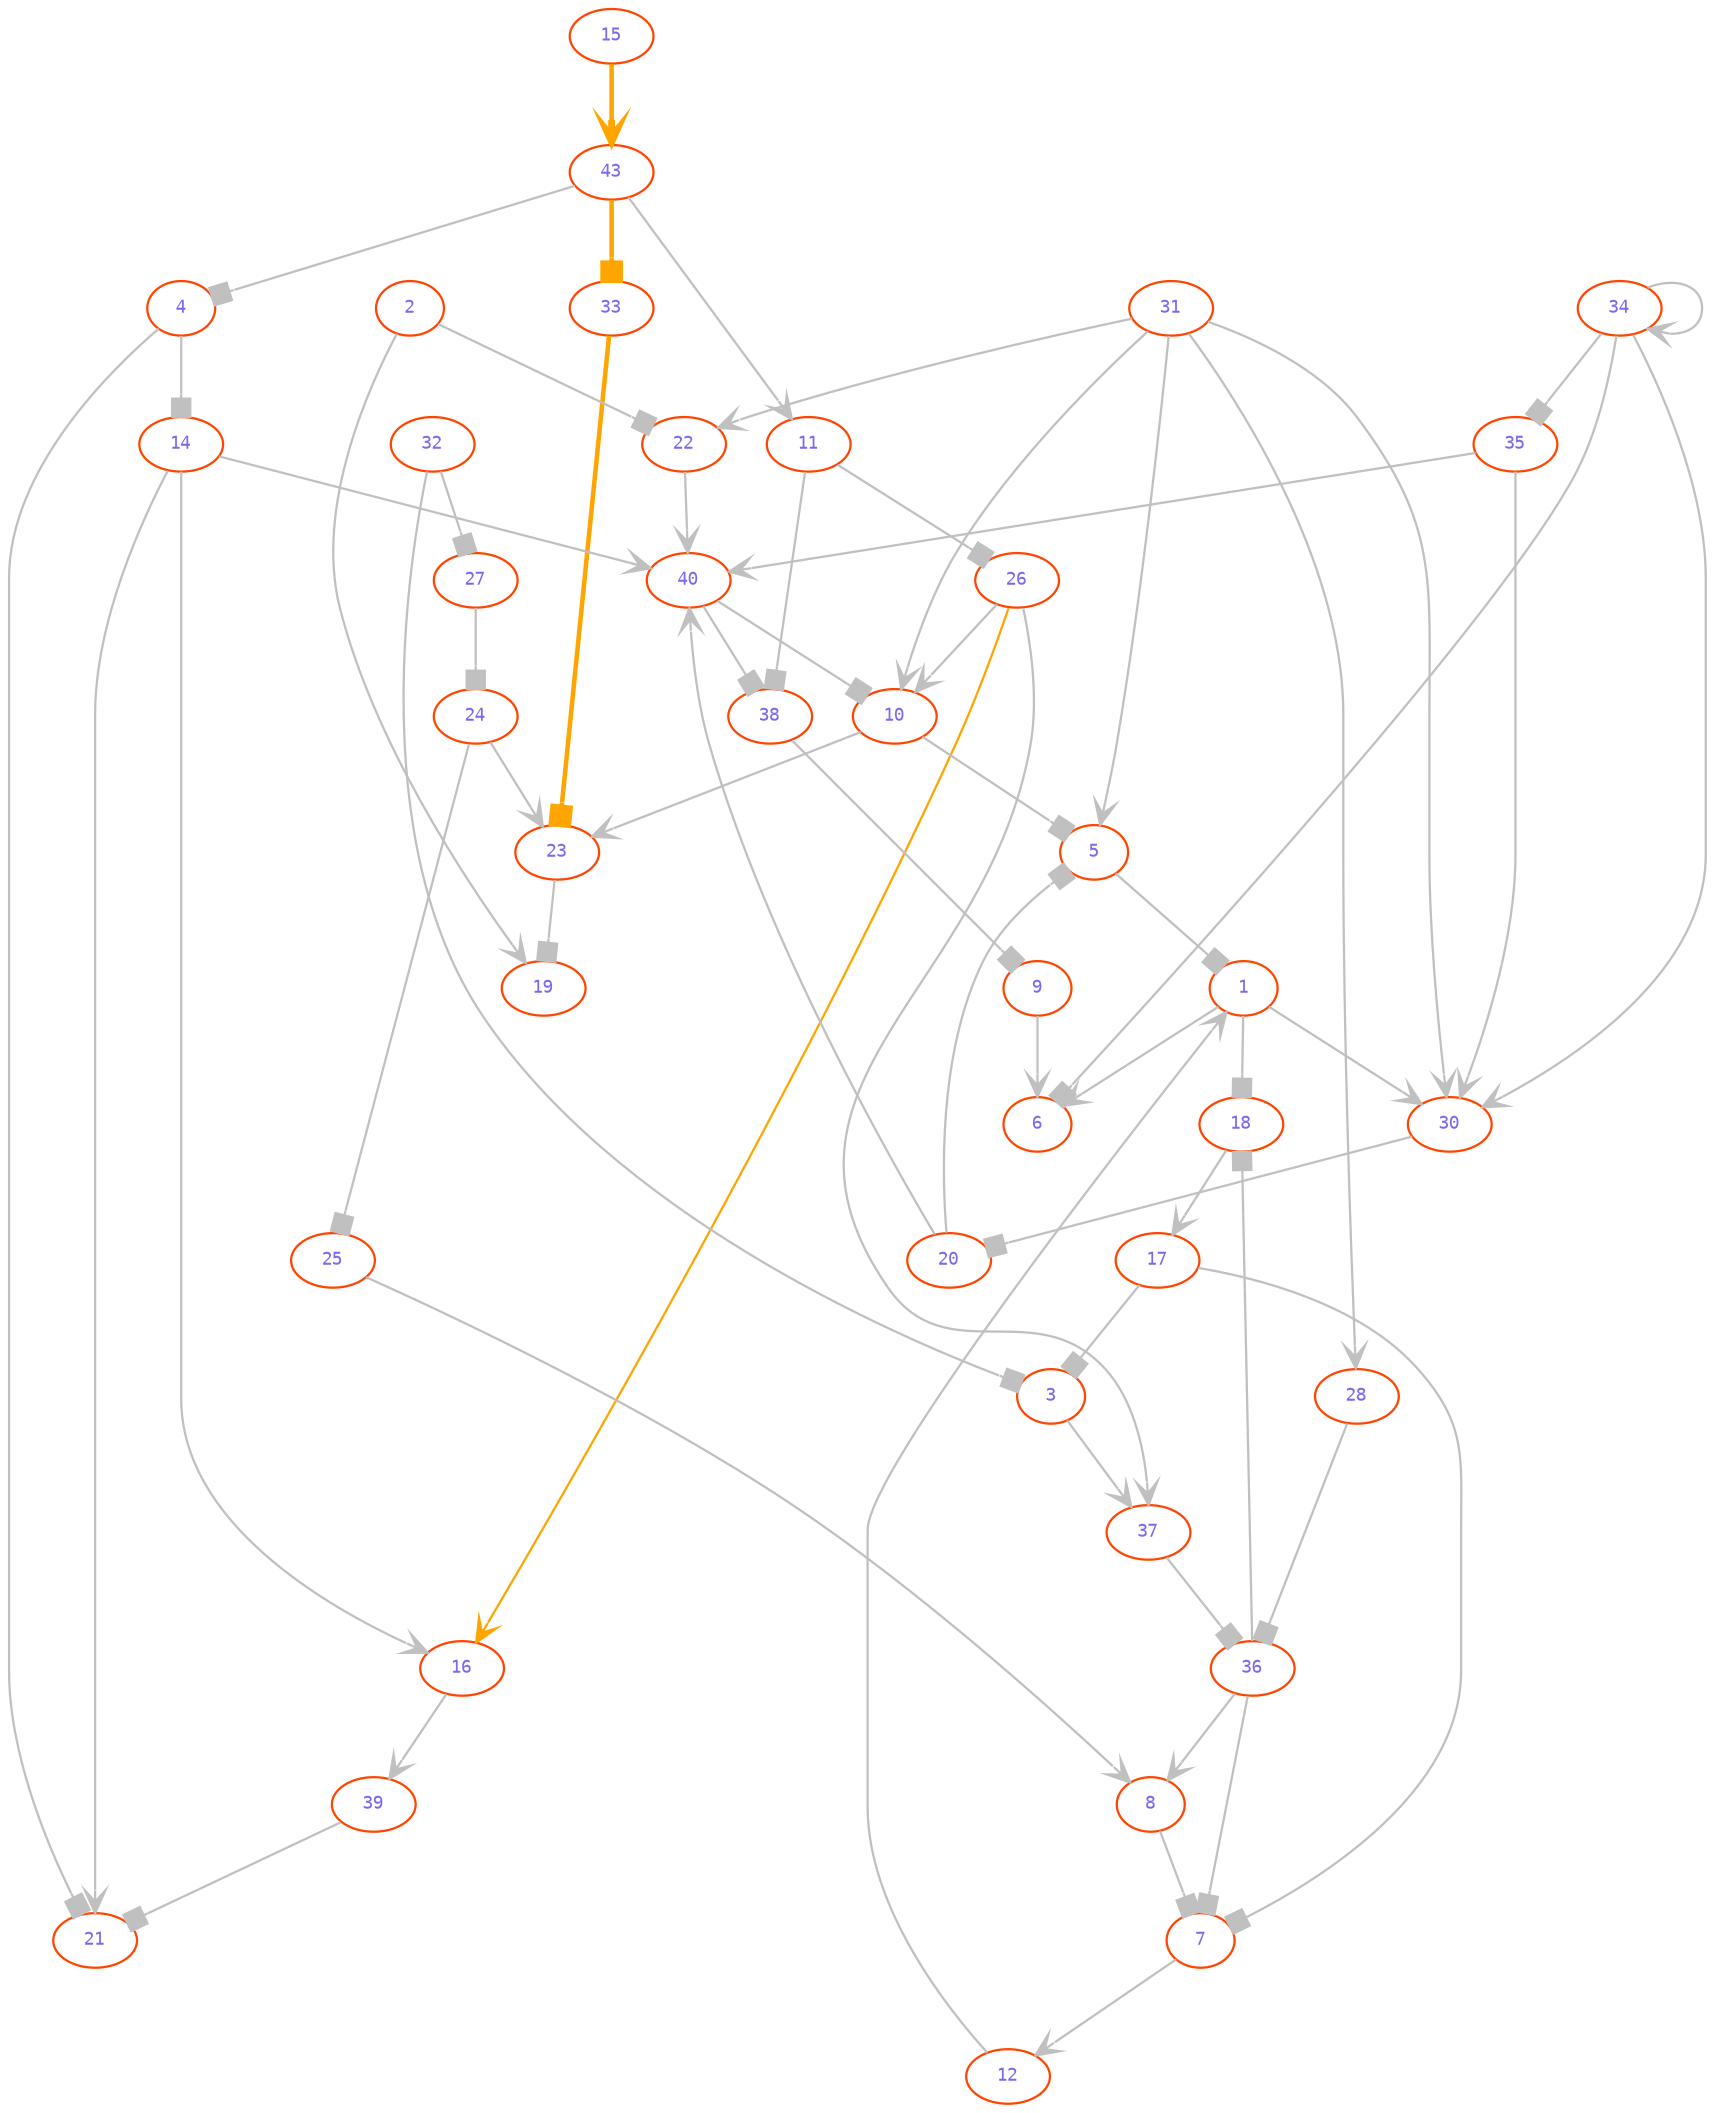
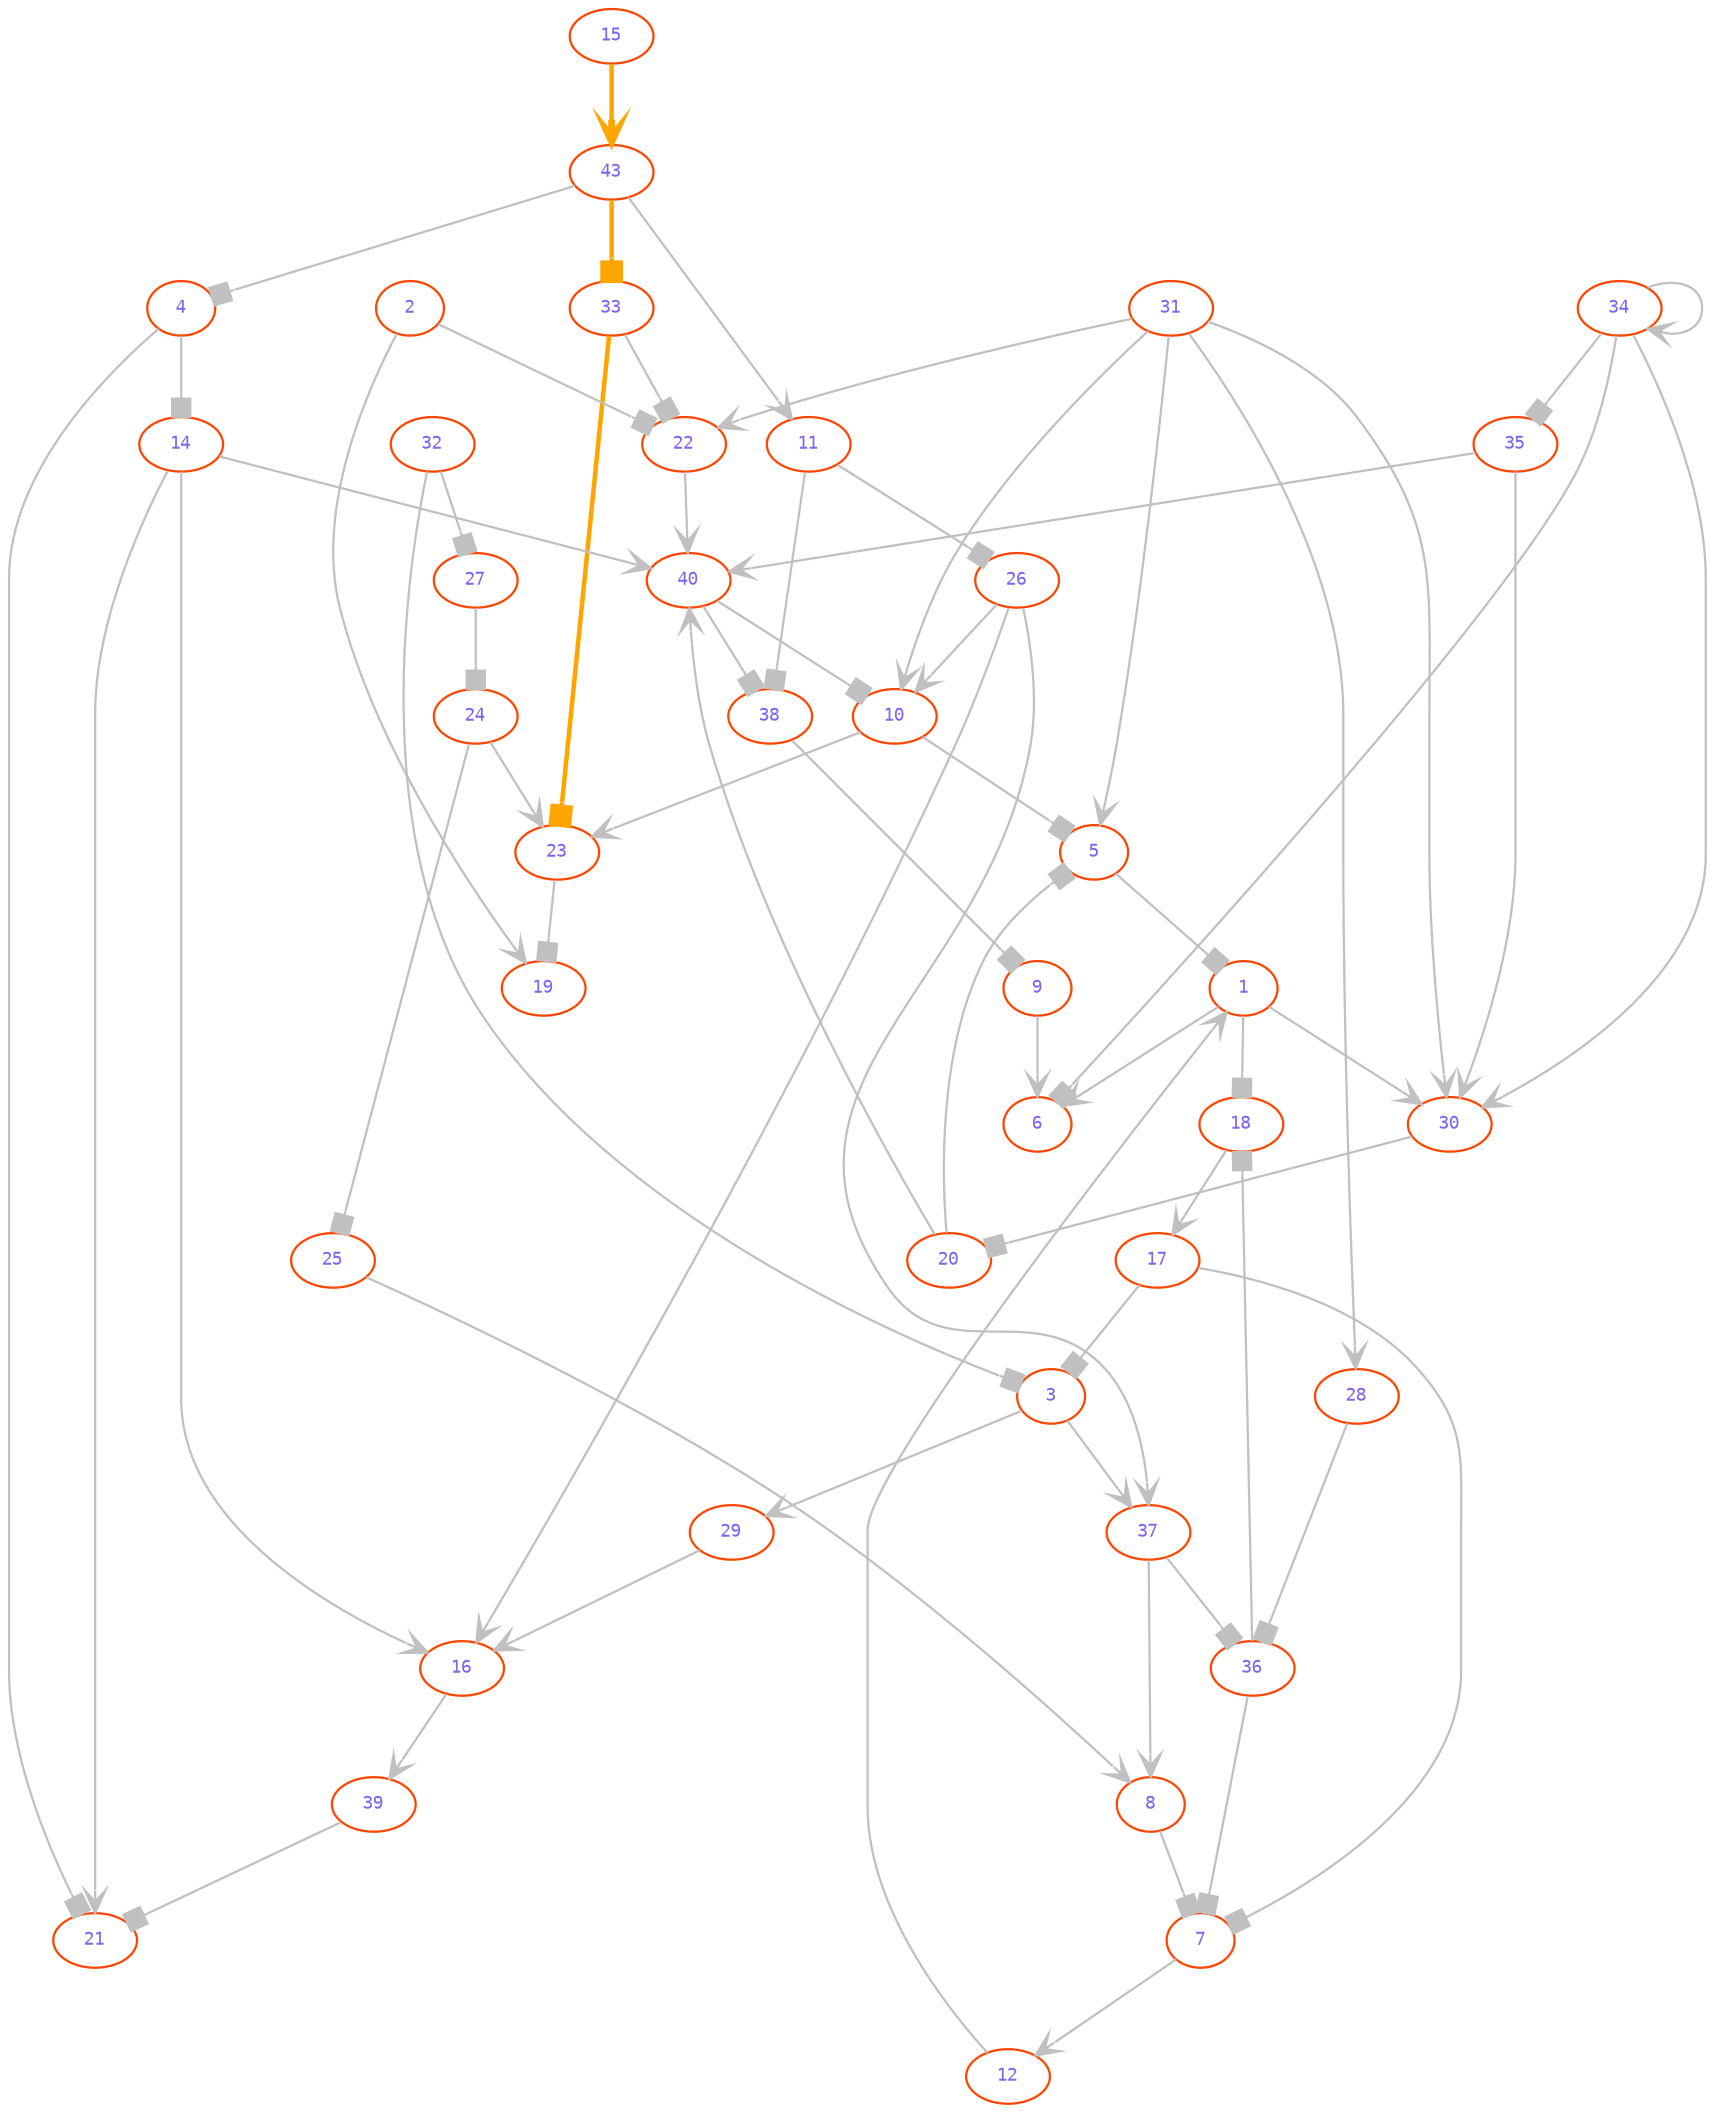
edge "33" -> "22": added
edge "26" -> "16": color orange -> gray
node "29": added
edge "36" -> "8": now "37" -> "8"
